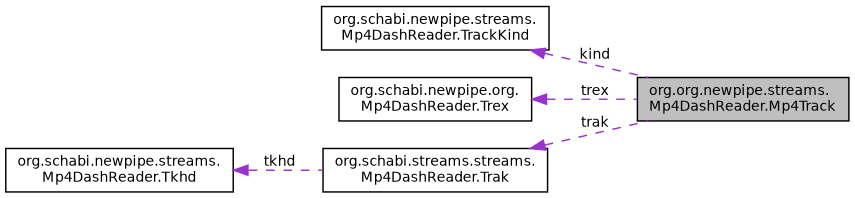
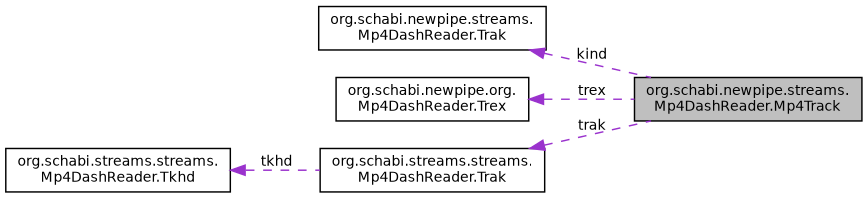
node "org.schabi.newpipe.streams. Mp4DashReader.TrackKind": label "org.schabi.newpipe.streams. Mp4DashReader.TrackKind" -> "org.schabi.newpipe.streams. Mp4DashReader.Trak"
node "org.org.newpipe.streams. Mp4DashReader.Mp4Track": label "org.org.newpipe.streams. Mp4DashReader.Mp4Track" -> "org.schabi.newpipe.streams. Mp4DashReader.Mp4Track"
node "org.schabi.newpipe.streams. Mp4DashReader.Tkhd": label "org.schabi.newpipe.streams. Mp4DashReader.Tkhd" -> "org.schabi.streams.streams. Mp4DashReader.Tkhd"
